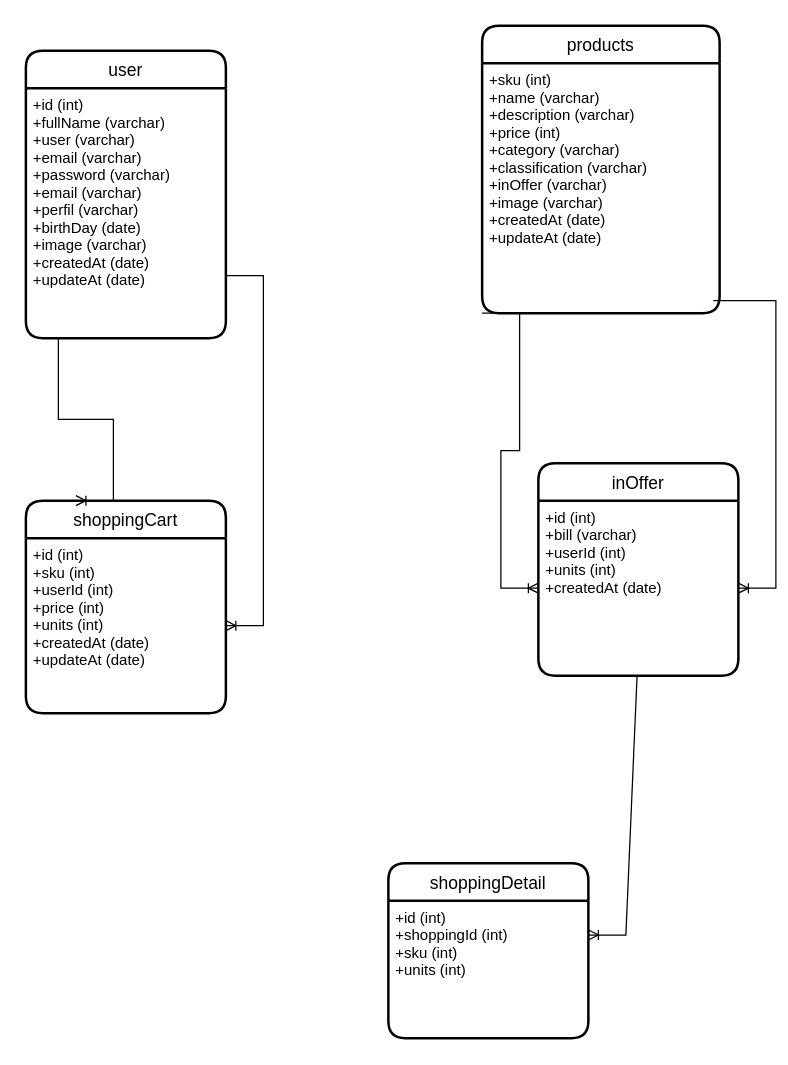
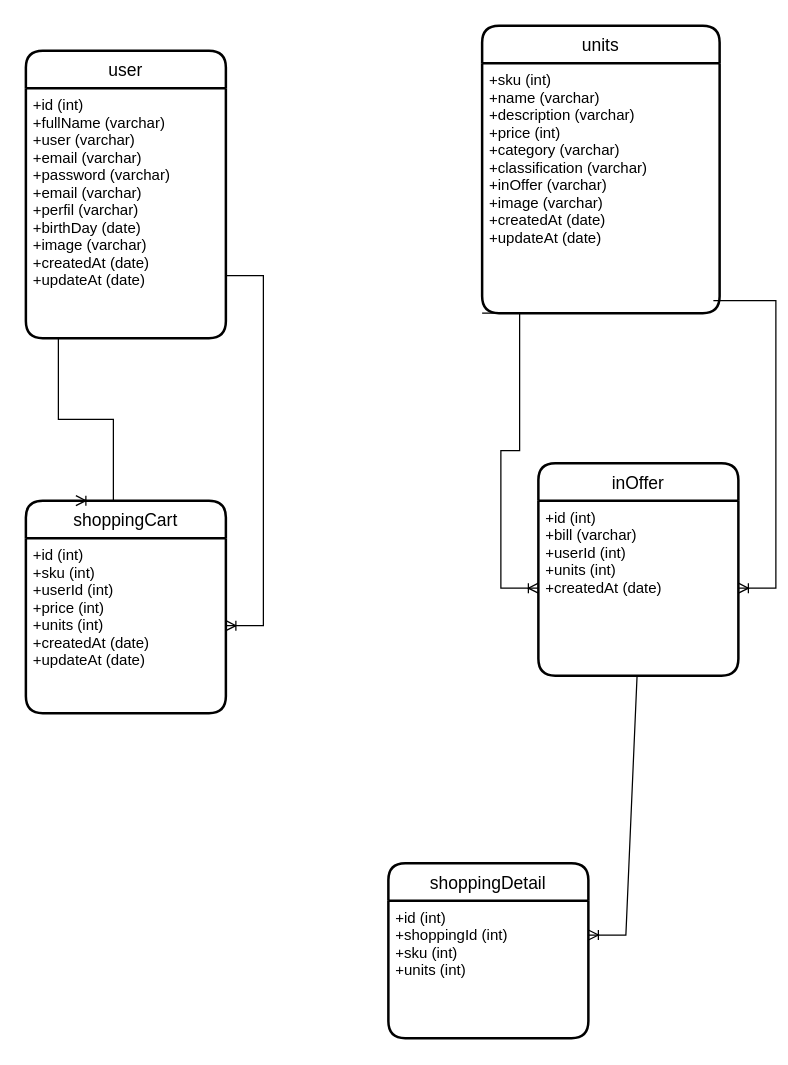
node "products": label "products" -> "units"
